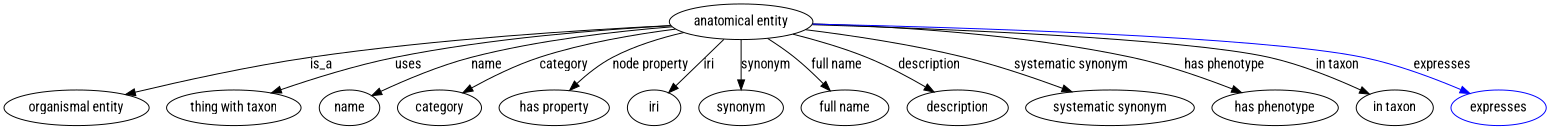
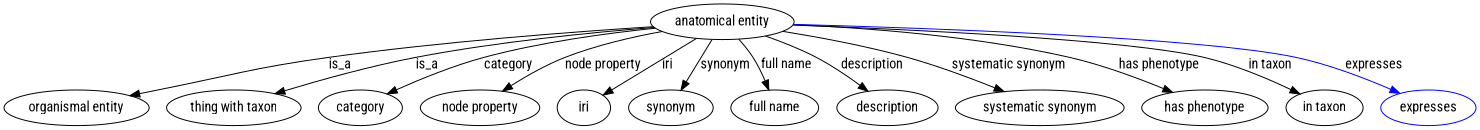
edge "anatomical entity" -> "thing with taxon": label "uses" -> "is_a"
node "name": removed
node "has property": label "has property" -> "node property"
